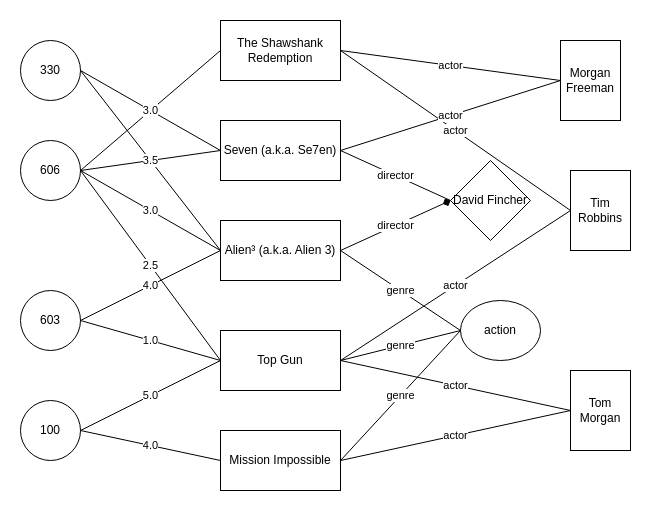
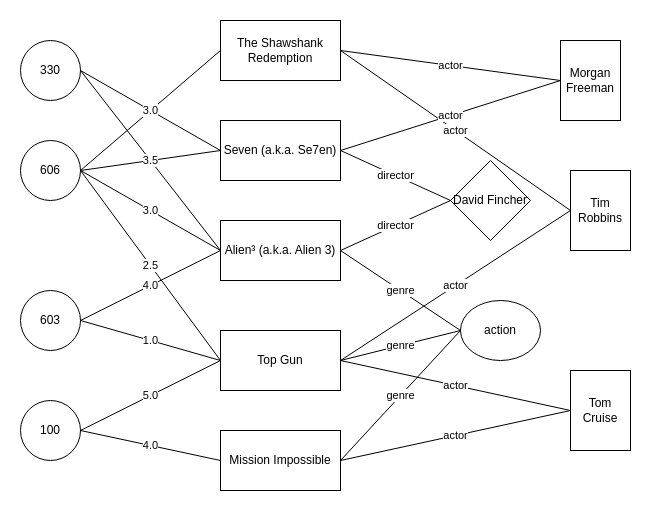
edge "Alien³ (a.k.a. Alien 3)" -> "David Fincher": arrowhead diamond -> none
node "Tom Morgan": label "Tom Morgan" -> "Tom Cruise"
